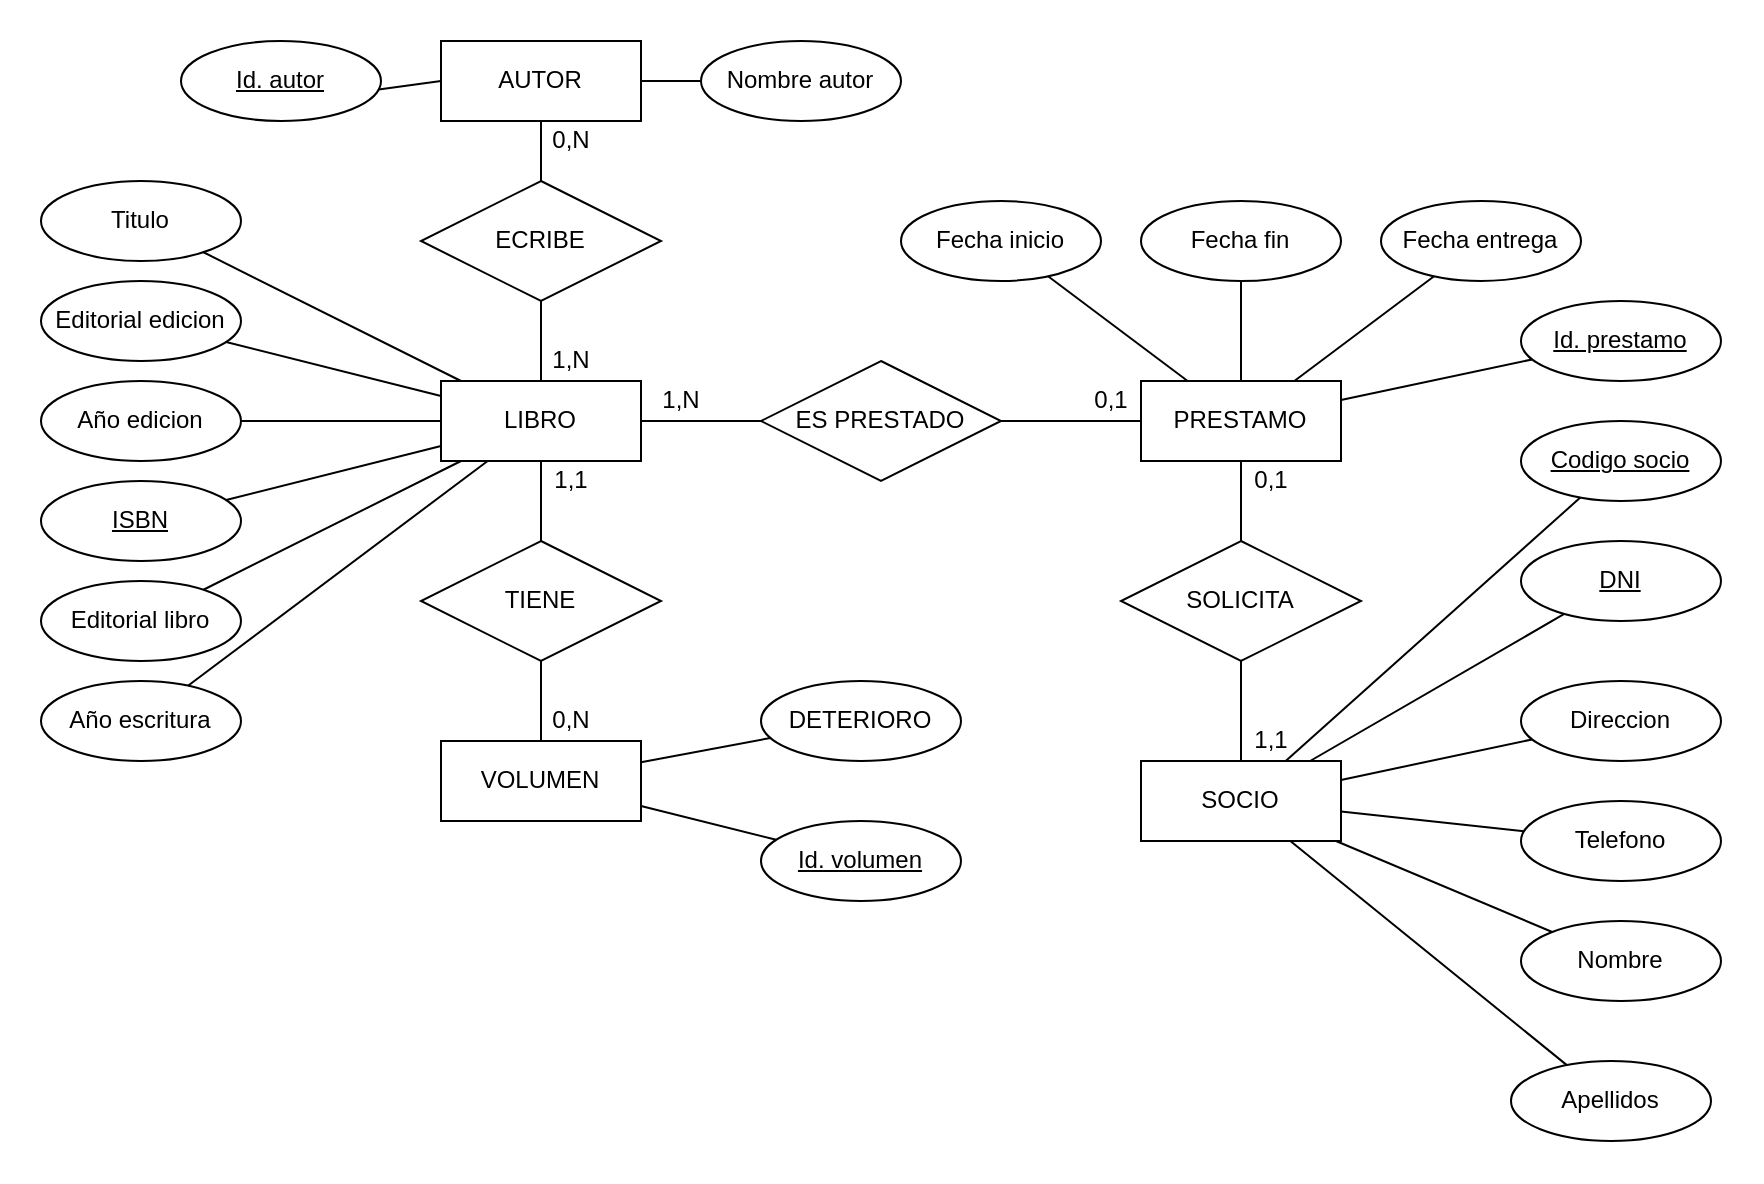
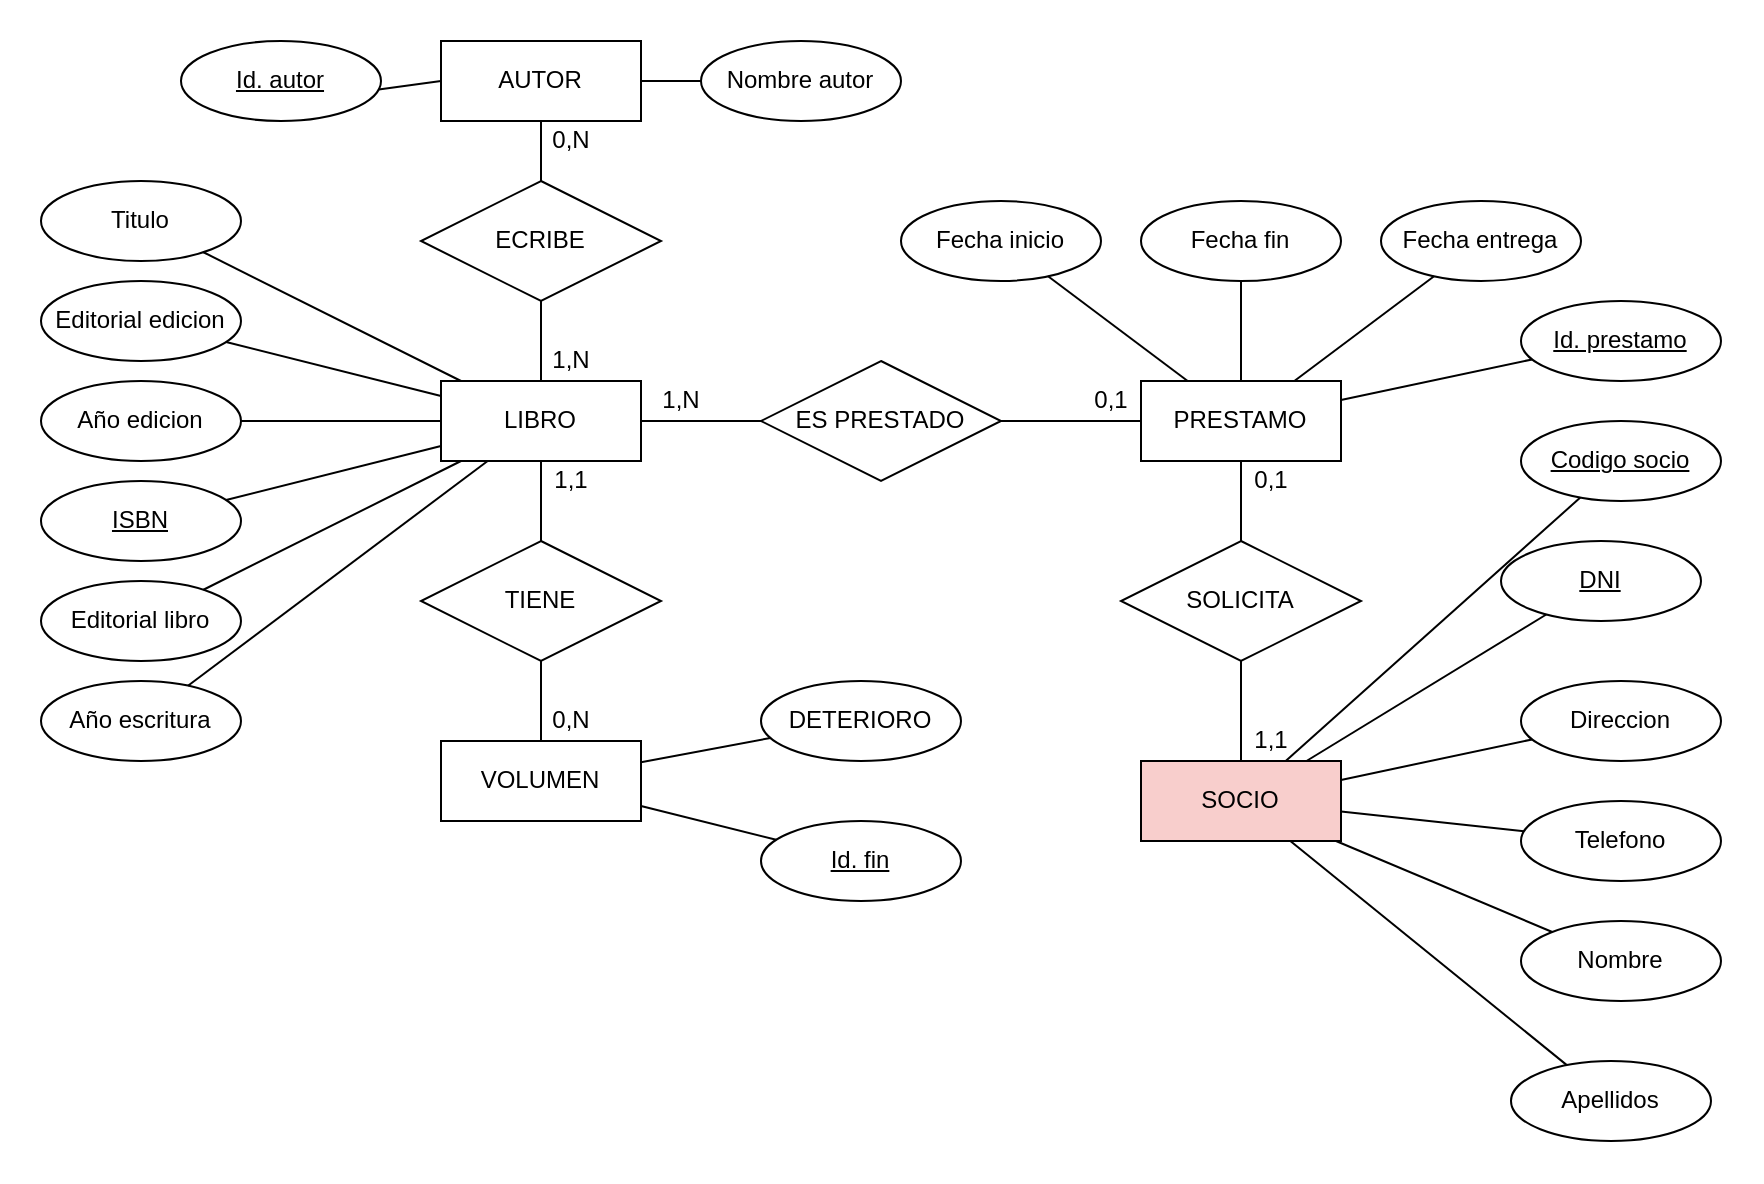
node "DNI": moved (1621, 581) -> (1601, 581)
node "SOCIO": fillcolor #ffffff -> #f8cecc
node "Id. volumen": label "Id. volumen" -> "Id. fin"
